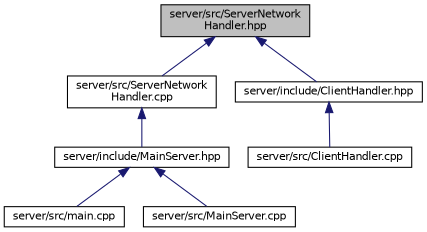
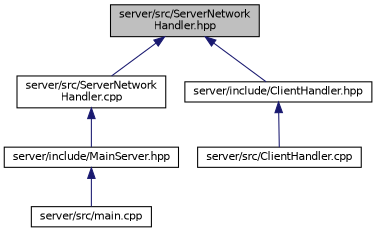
node "server/src/MainServer.cpp": removed
